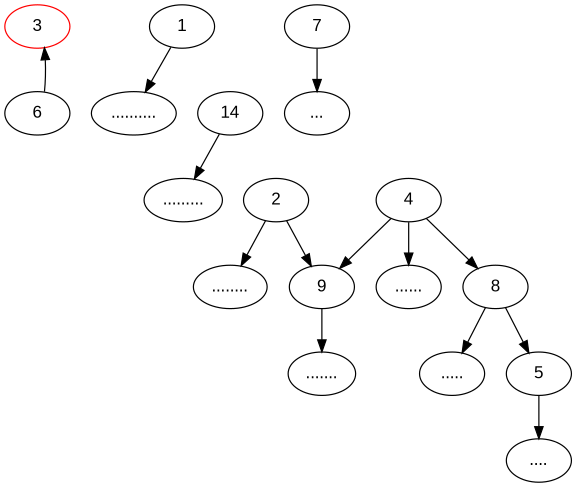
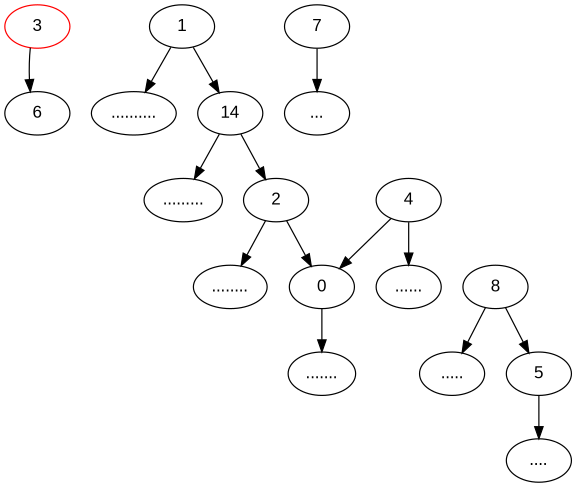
edge "1" -> "14": added
edge "6" -> "3": reversed
edge "14" -> "2": added
edge "4" -> "8": removed
node "9": label "9" -> "0"
